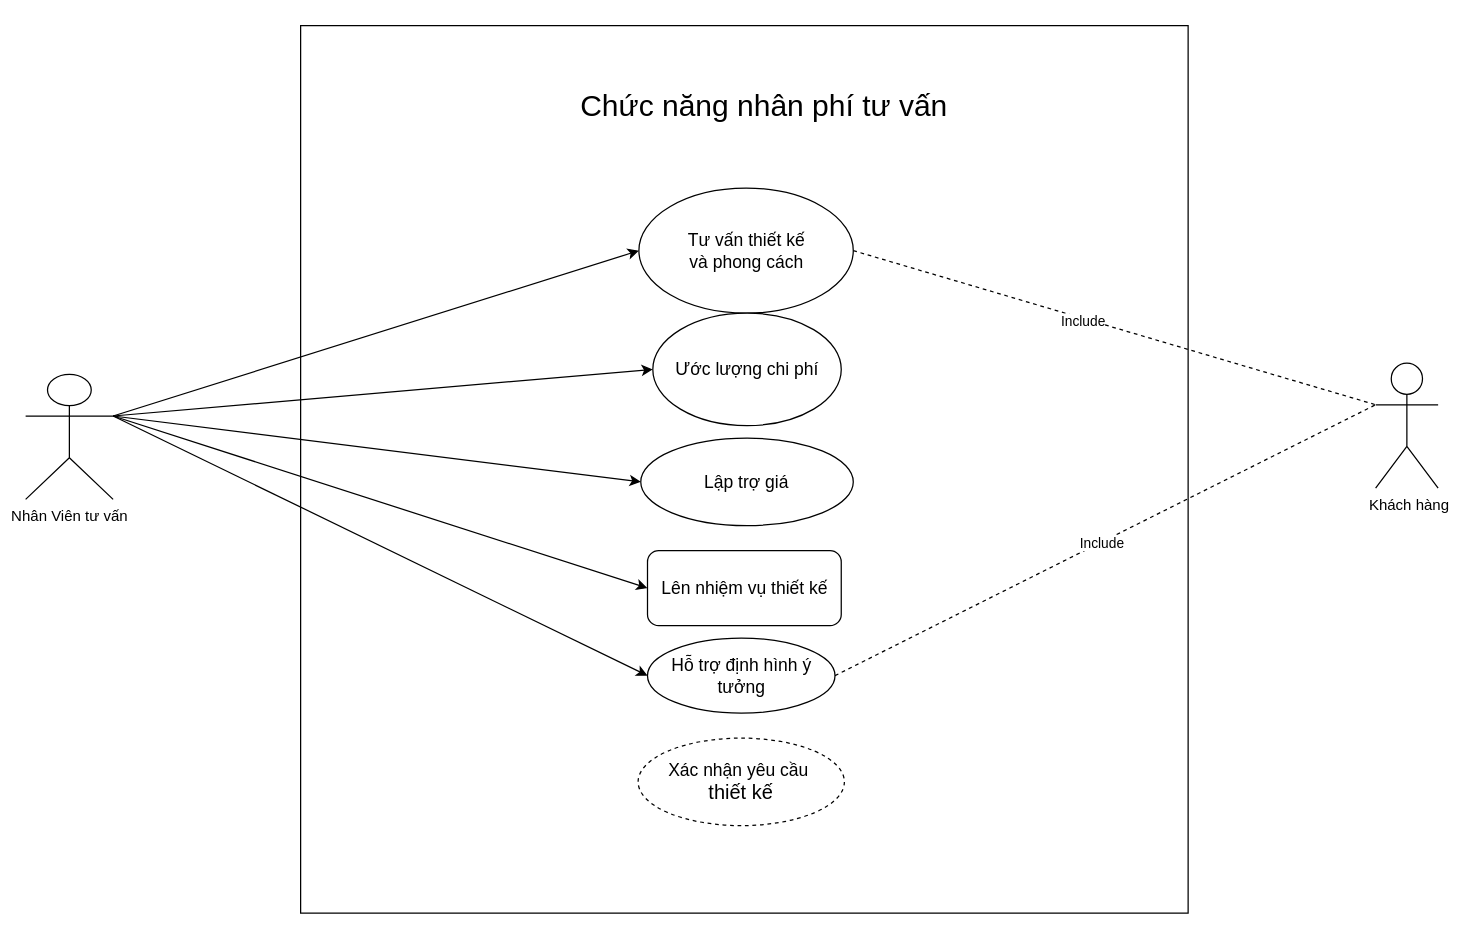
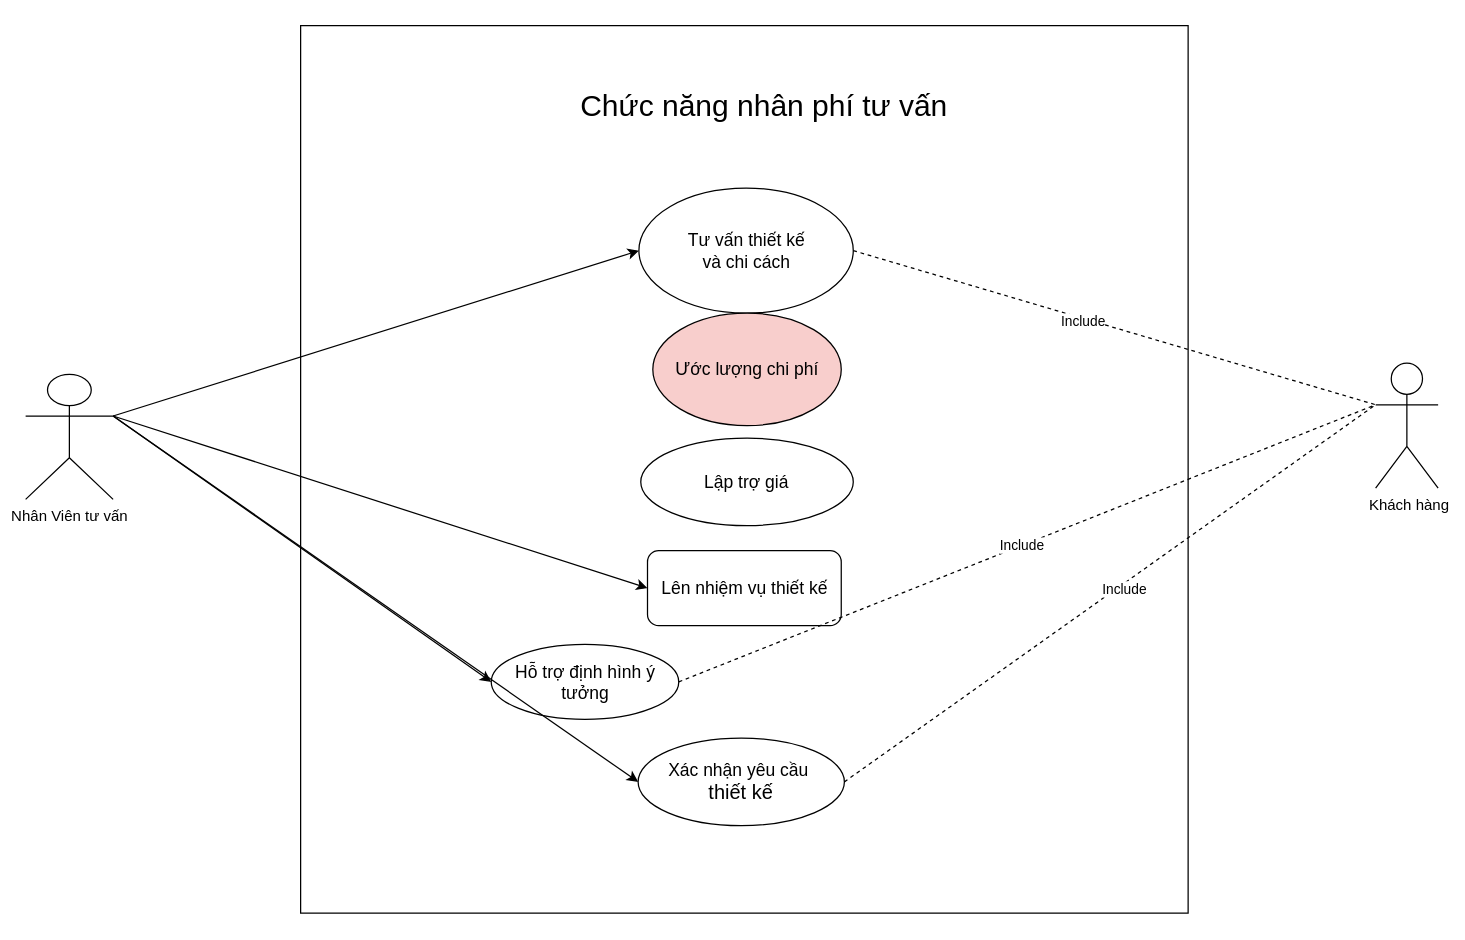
node "Tư vấn thiết kế và phong cách": label "Tư vấn thiết kế và phong cách" -> "Tư vấn thiết kế và chi cách"
node "Ước lượng chi phí": fillcolor #ffffff -> #f8cecc
edge "Nhân Viên tư vấn" -> "Ước lượng chi phí": removed
edge "Nhân Viên tư vấn" -> "Lập trợ giá": removed
edge "Khách hàng" -- "Xác nhận yêu cầu thiết kế": added, label "Include"
edge "Nhân Viên tư vấn" -> "Xác nhận yêu cầu thiết kế": added
node "Hỗ trợ định hình ý tưởng": moved (741, 676) -> (585, 682)
node "Xác nhận yêu cầu thiết kế": style dashed -> solid
